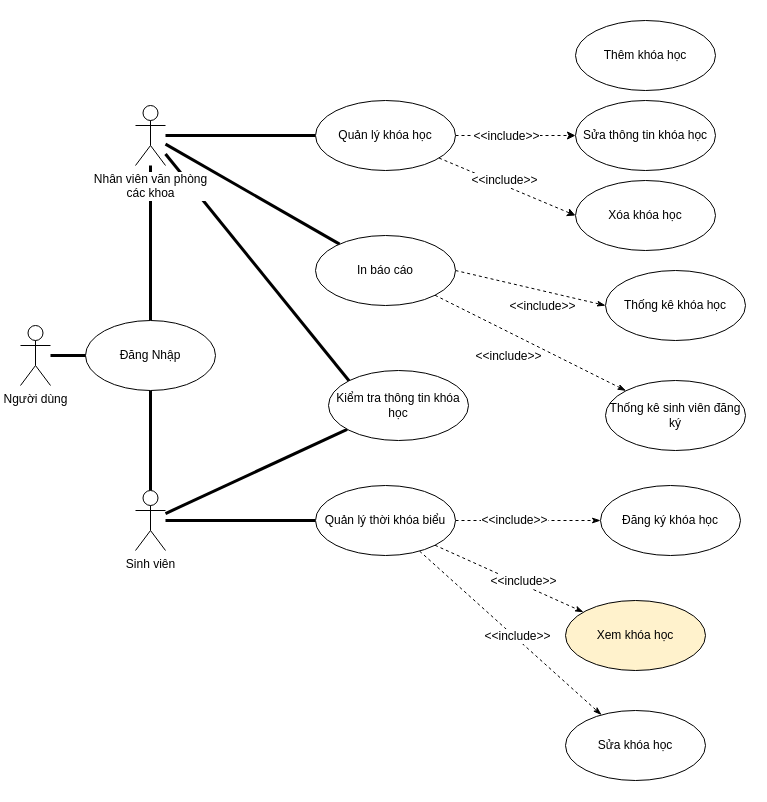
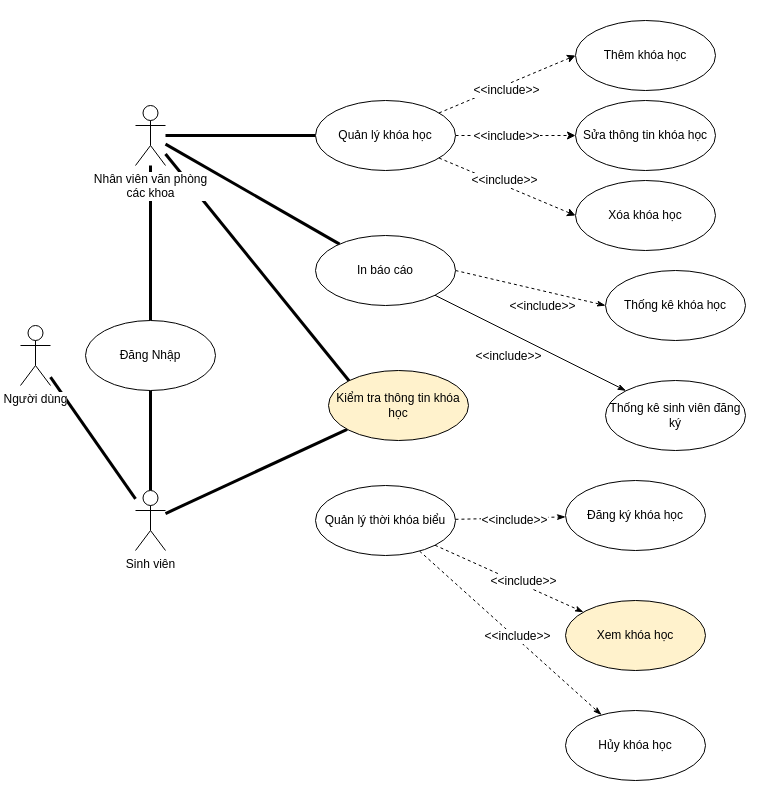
edge "Quản lý khóa học" -> "Thêm khóa học": added, label "<<include>>"
edge "In báo cáo" -> "Thống kê sinh viên đăng ký": style dashed -> solid
edge "Người dùng" -- "Đăng Nhập": now "Người dùng" -- "Sinh viên"
node "Kiểm tra thông tin khóa học": fillcolor #ffffff -> #fff2cc
edge "Sinh viên" -- "Quản lý thời khóa biểu": removed
node "Đăng ký khóa học": moved (671, 521) -> (636, 516)
node "Sửa khóa học": label "Sửa khóa học" -> "Hủy khóa học"
